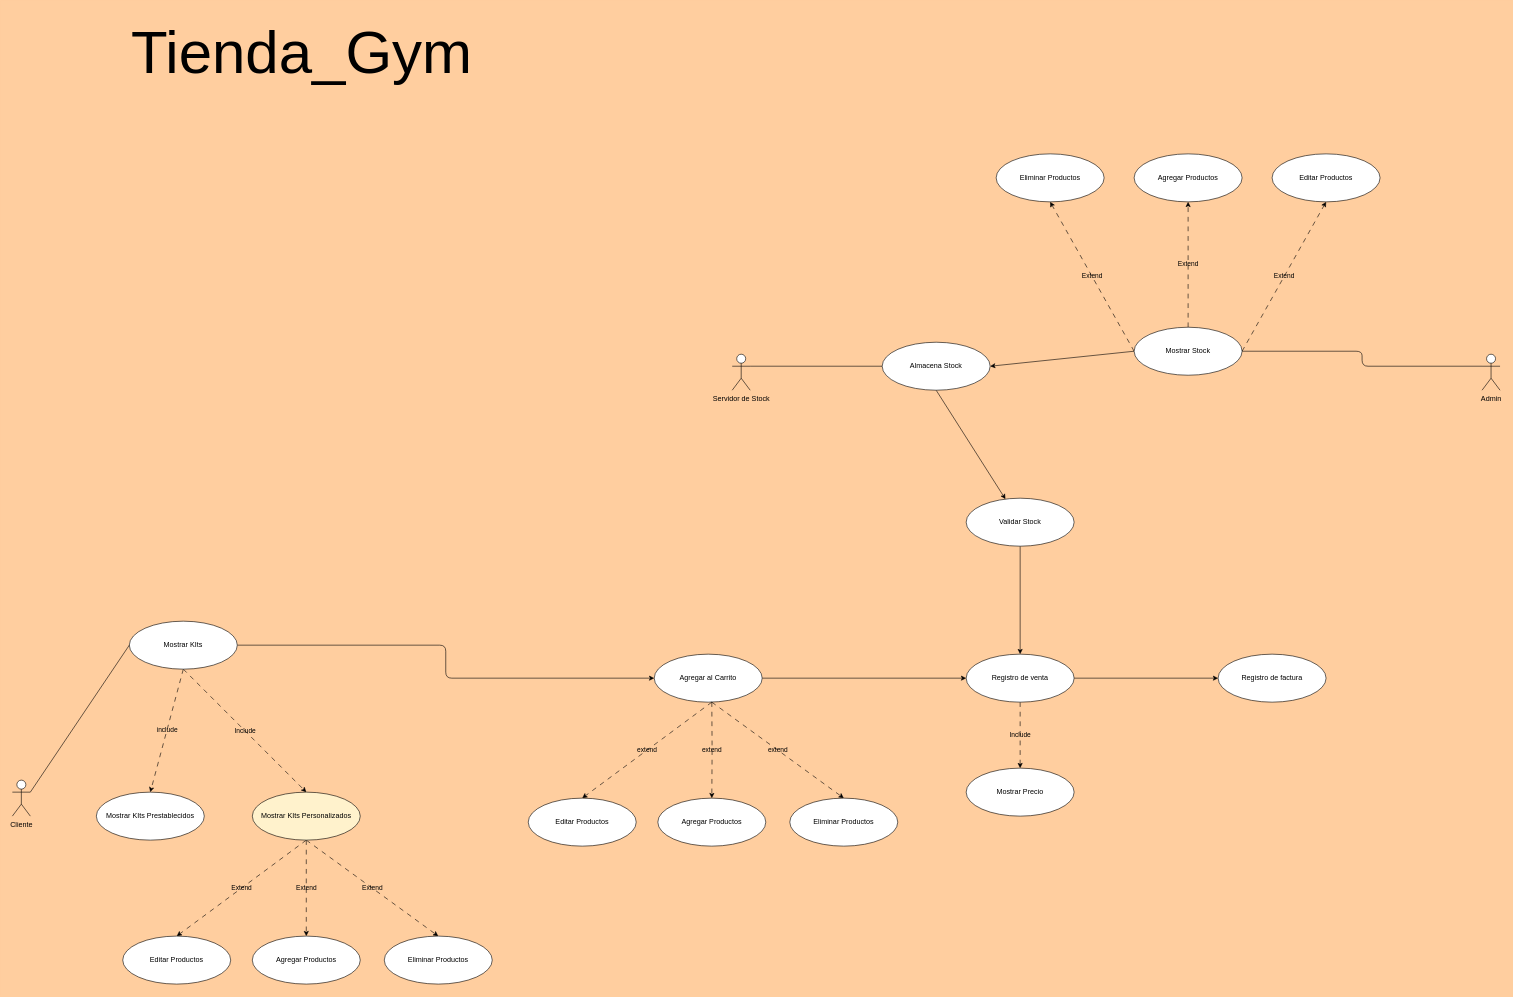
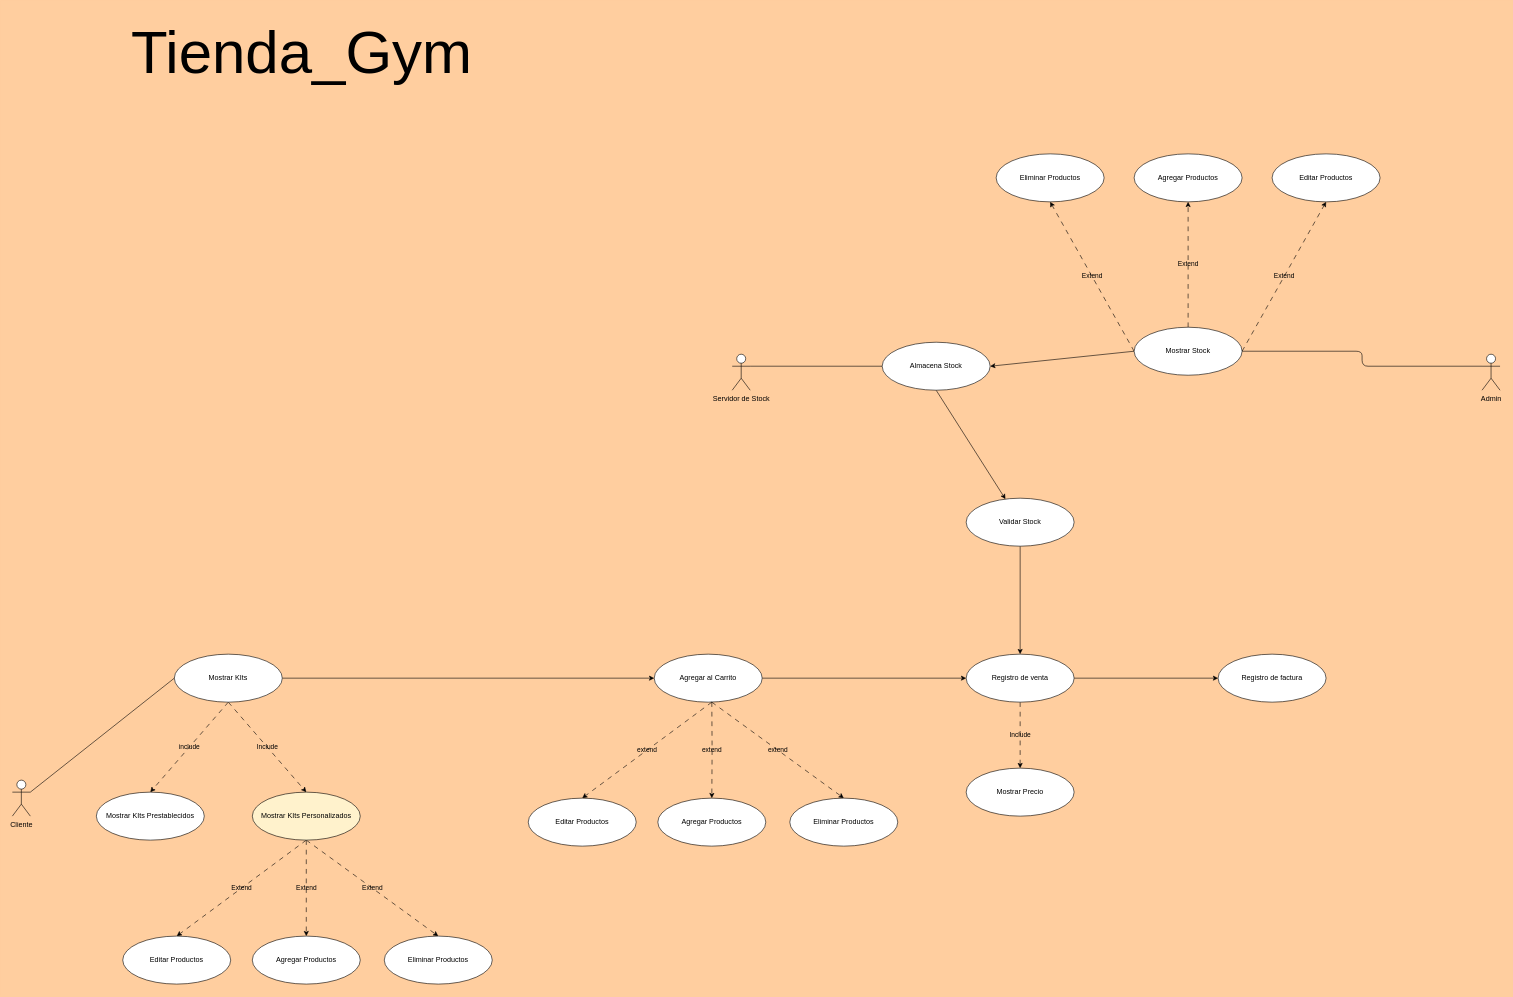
node "Mostrar KIts": moved (183, 645) -> (228, 678)
